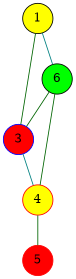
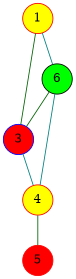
node "1": color black -> red
edge "6" -- "4": color darkgreen -> teal
